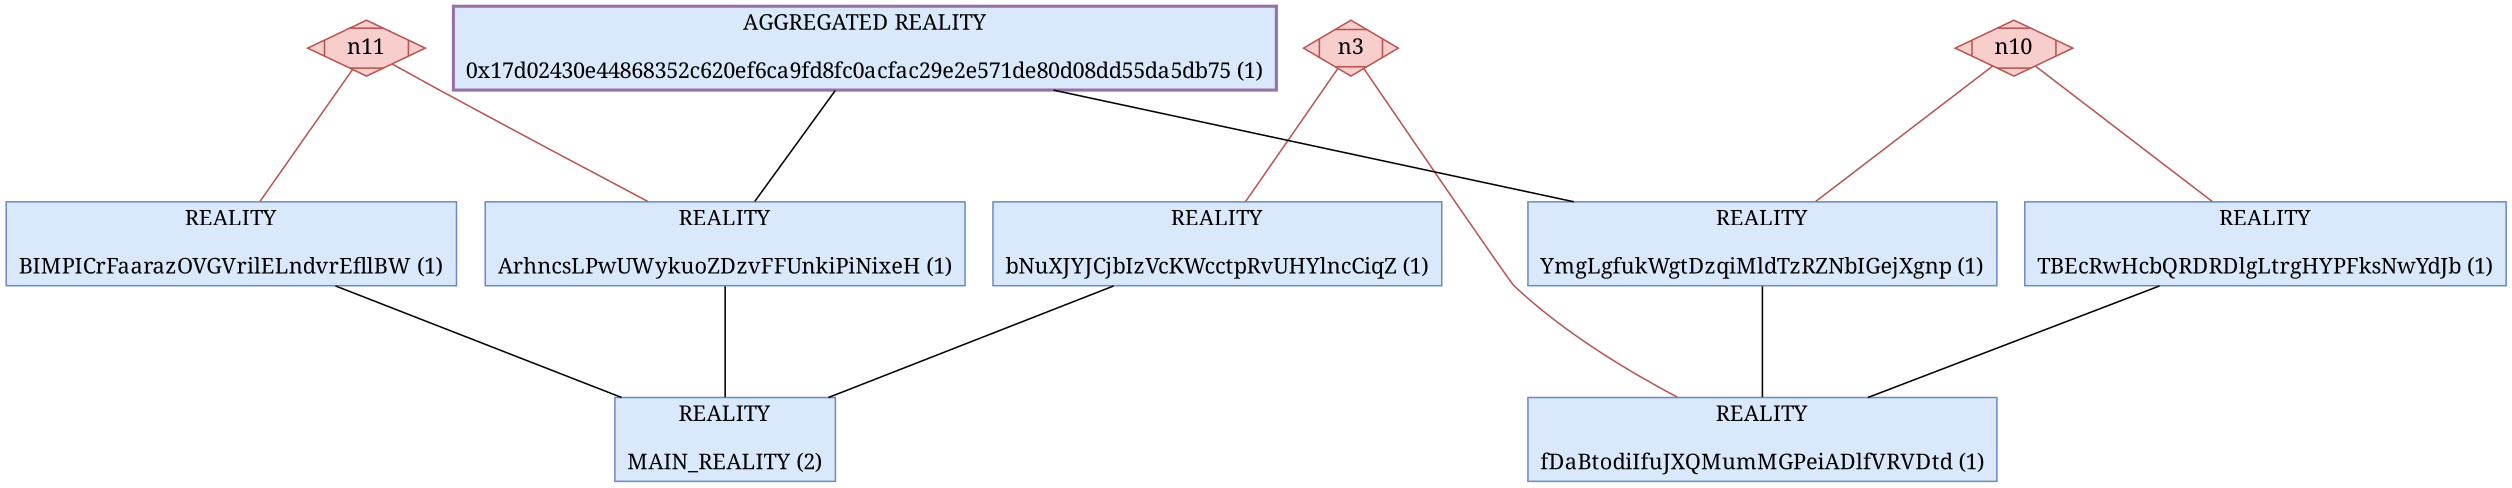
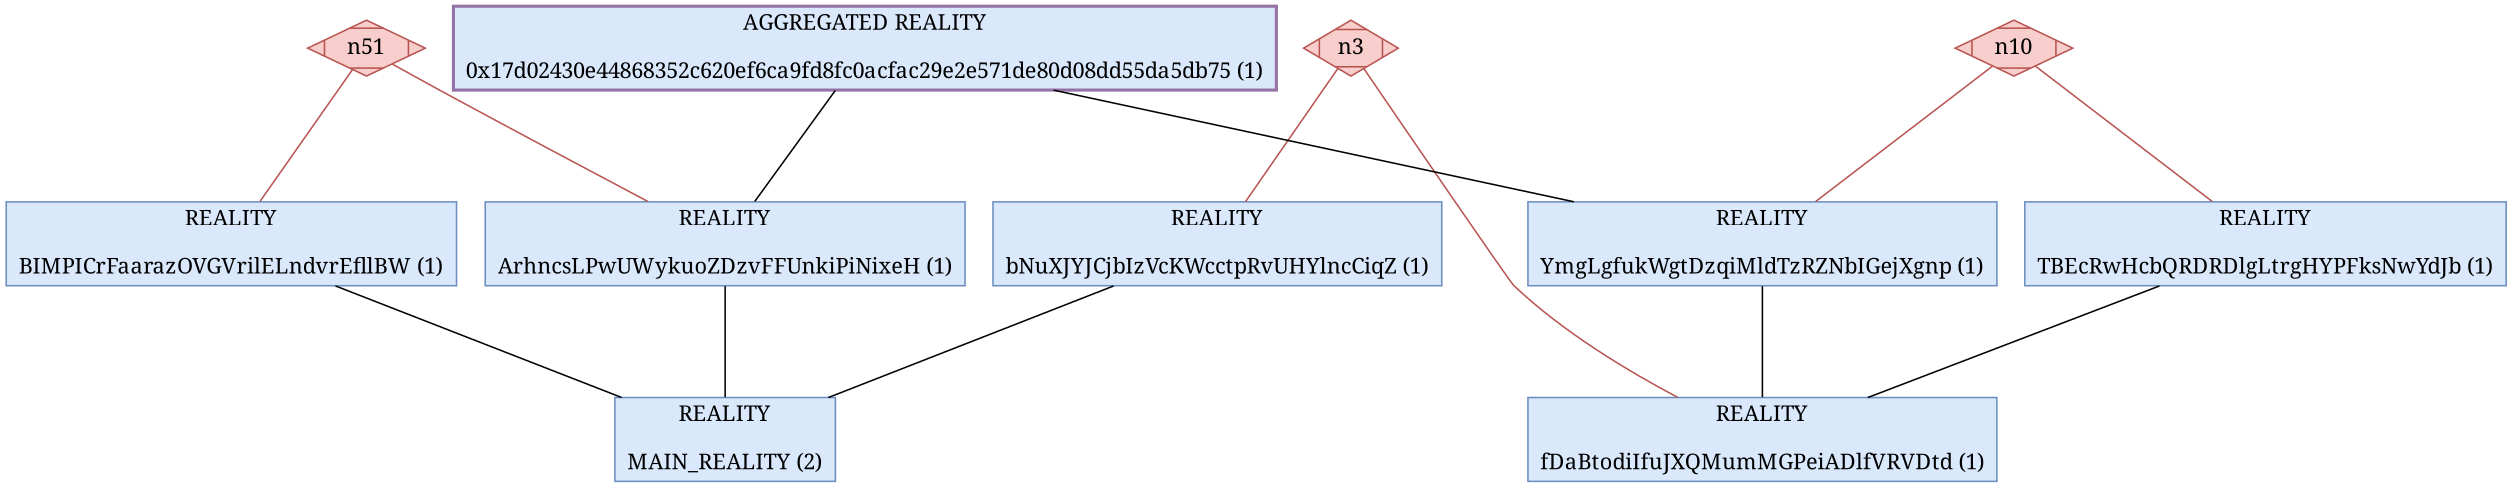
node "n11": label "n11" -> "n51"
